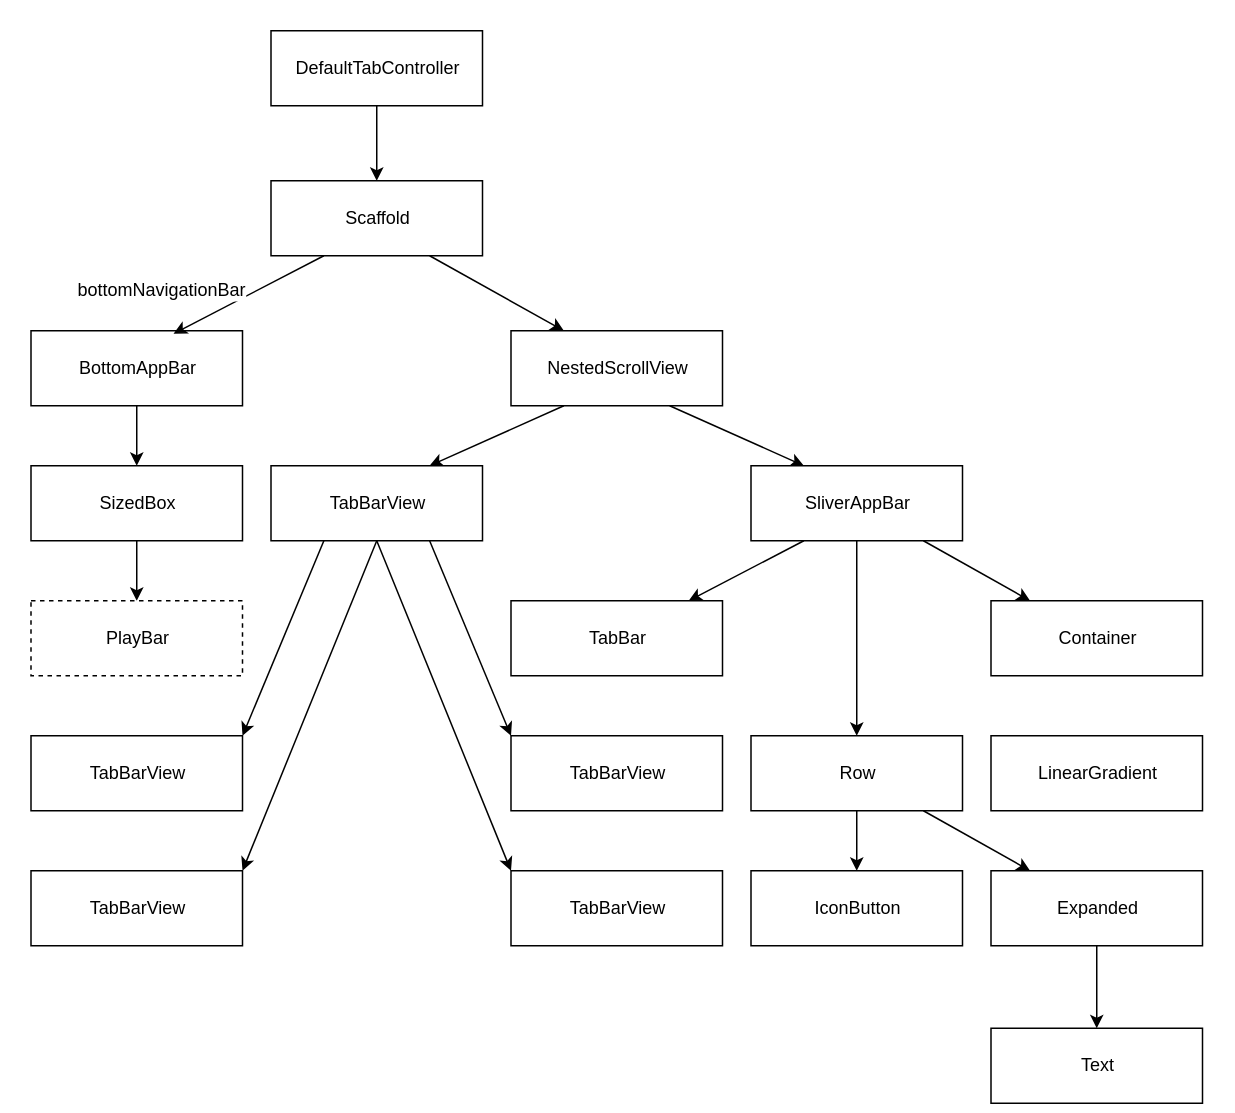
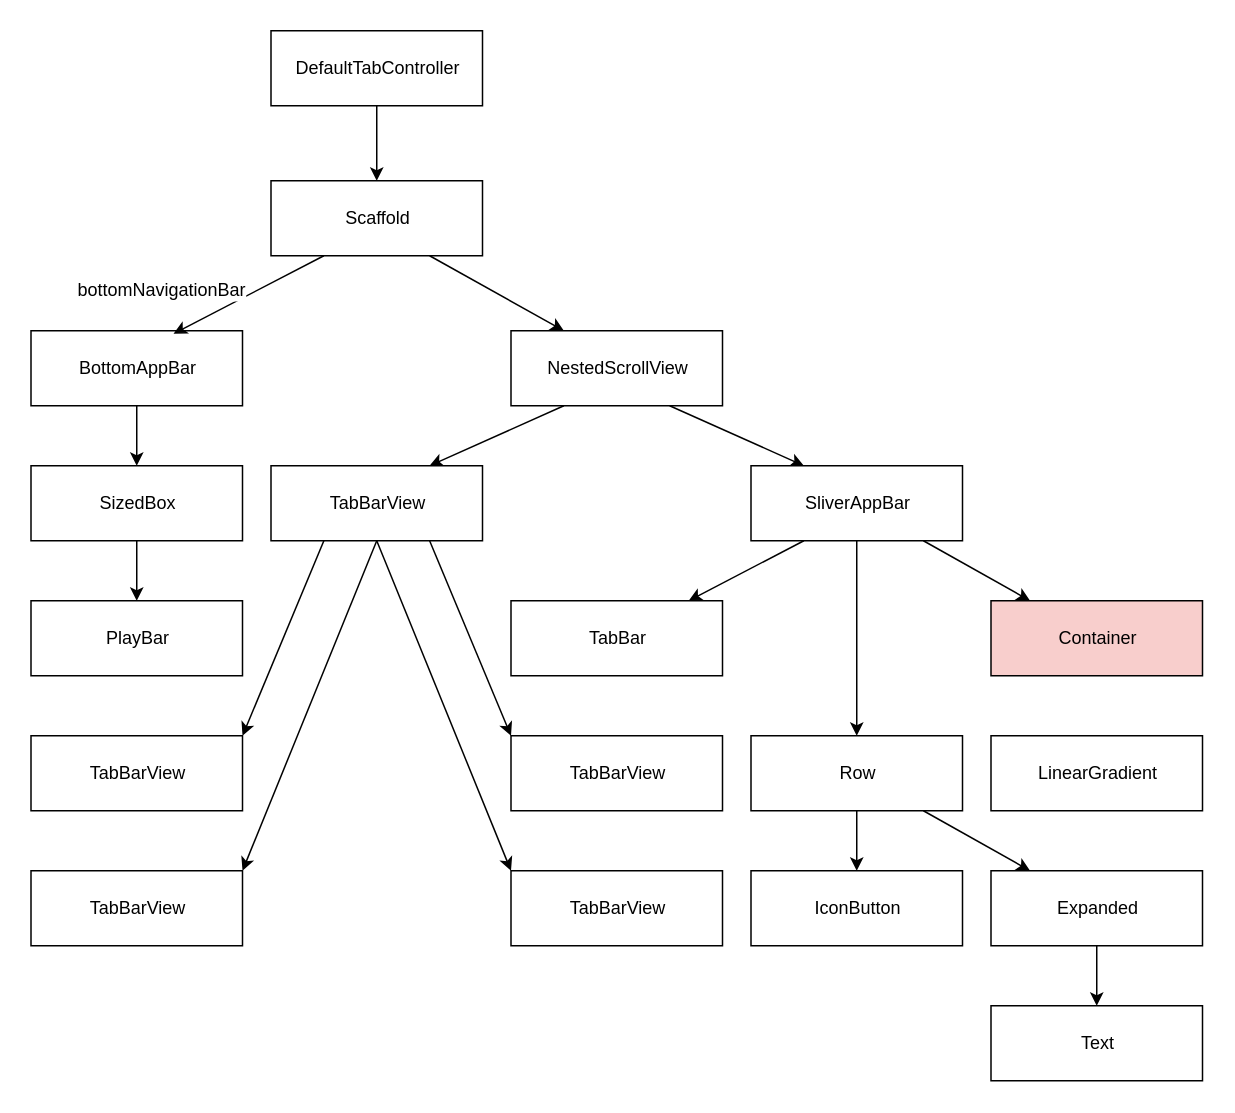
node "PlayBar": style dashed -> solid
node "Container": fillcolor #ffffff -> #f8cecc
node "Text": moved (1097, 1066) -> (1097, 1043)
